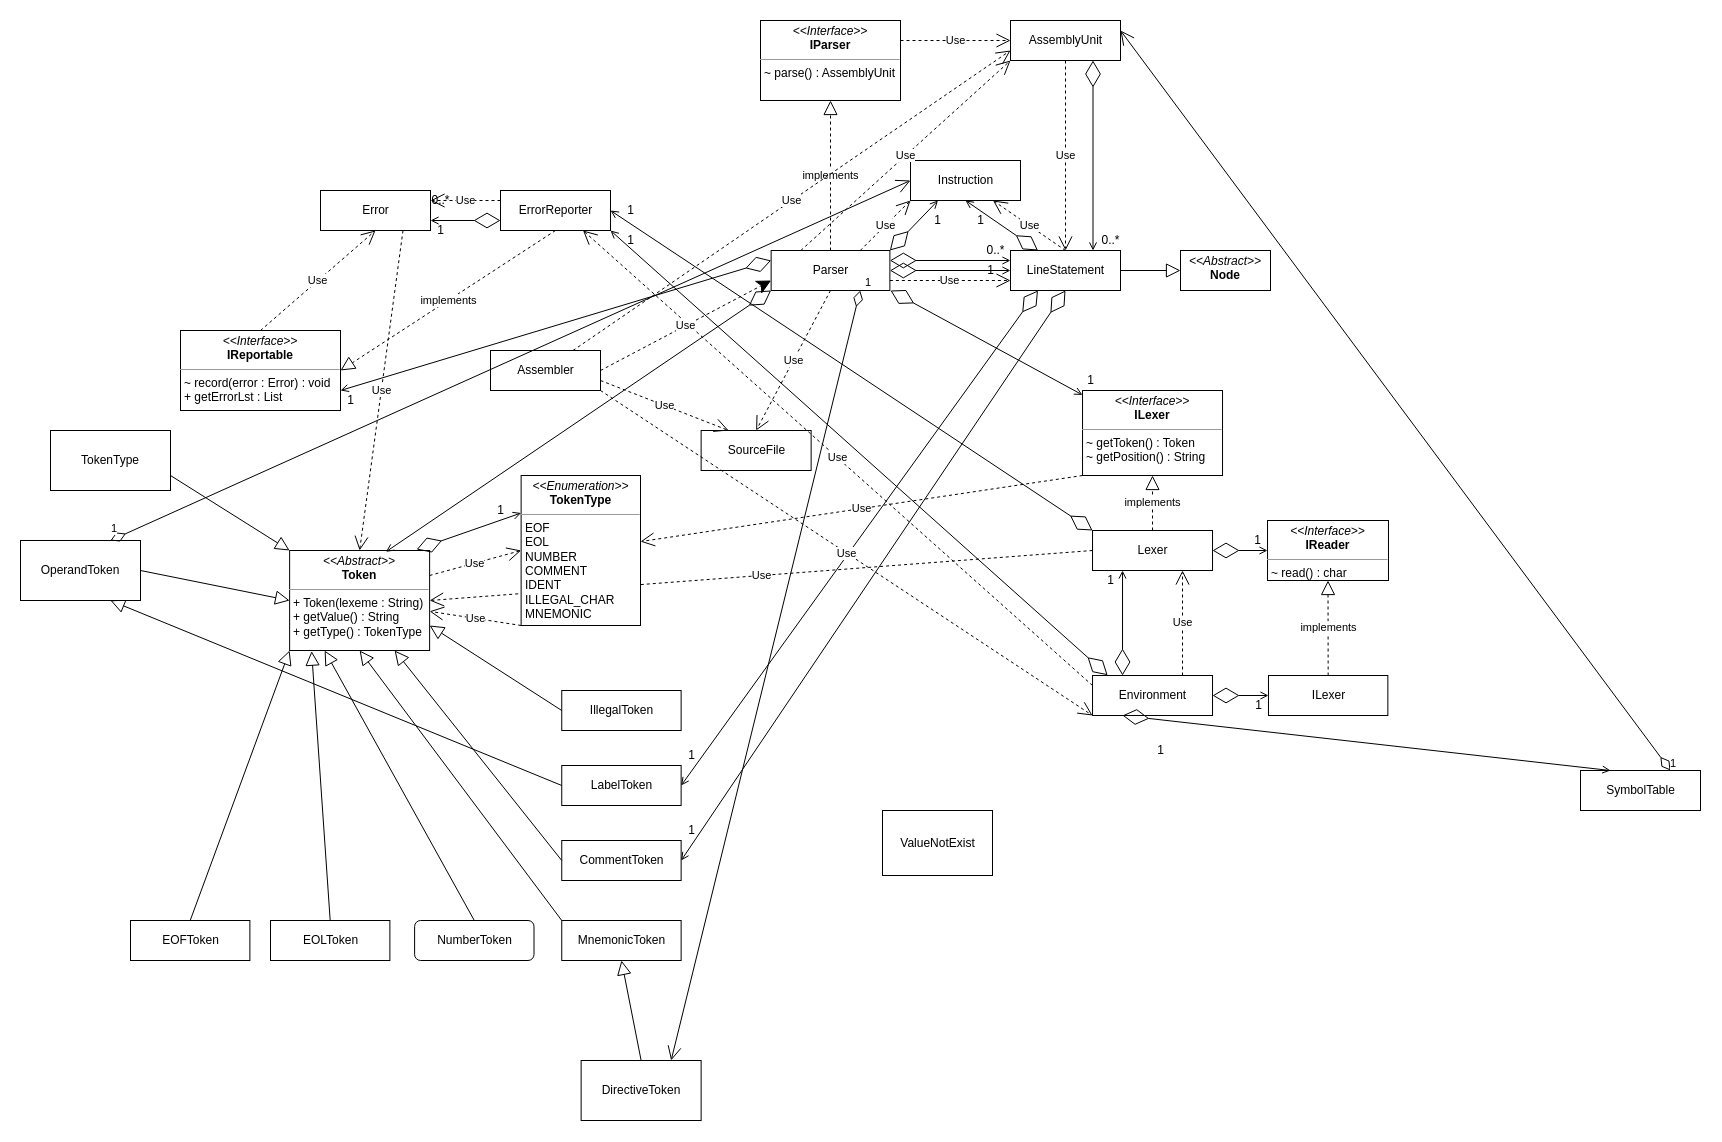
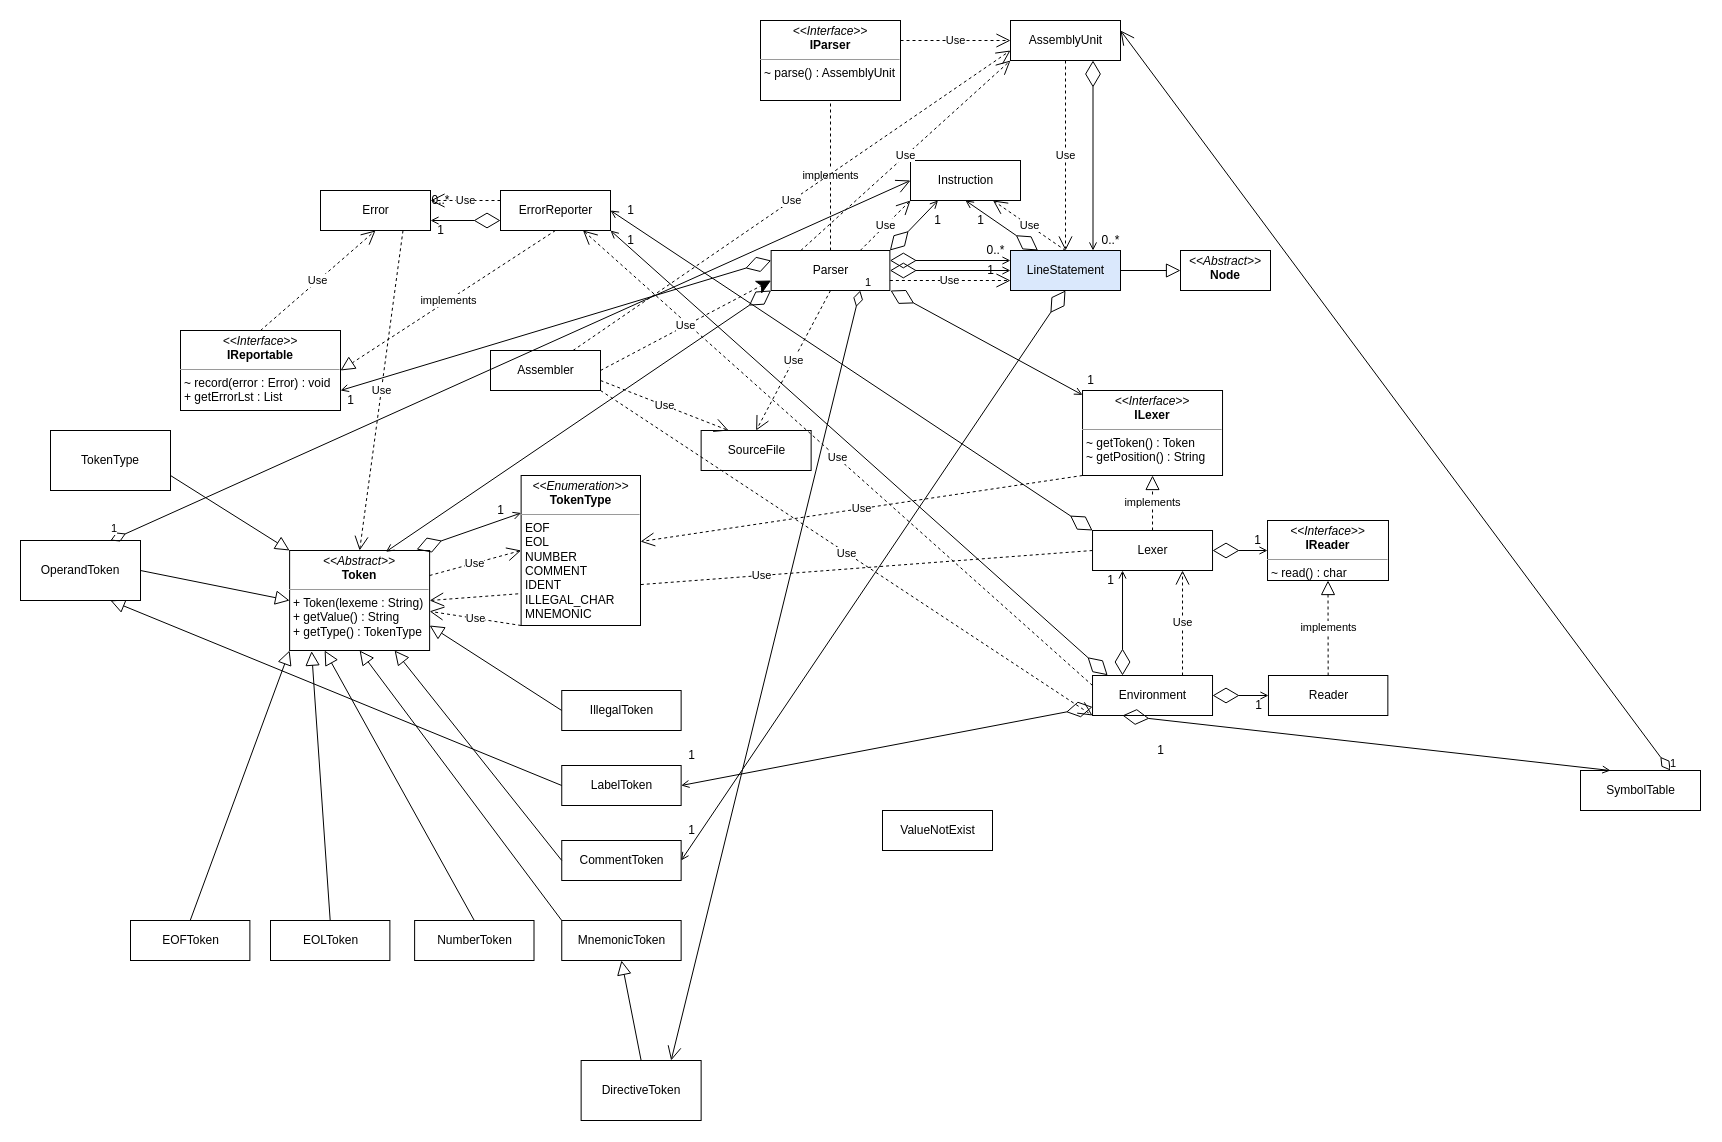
edge "Parser" -> "<<Interface>> IParser ~ parse() : AssemblyUnit": arrowhead block -> none
node "LineStatement": fillcolor #ffffff -> #dae8fc
edge "LineStatement" -- "LabelToken": now "Environment" -- "LabelToken"
node "ILexer": label "ILexer" -> "Reader"
node "ValueNotExist": size 110x65 -> 110x40
node "NumberToken": shape rounded rectangle -> rectangle
